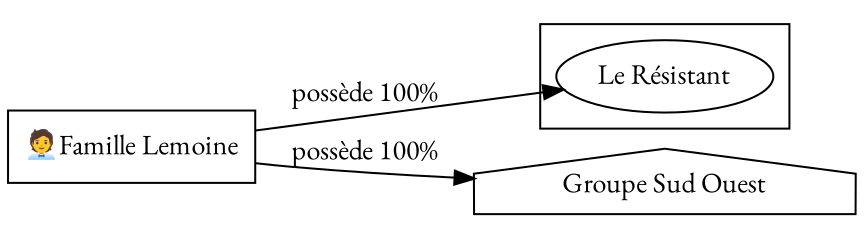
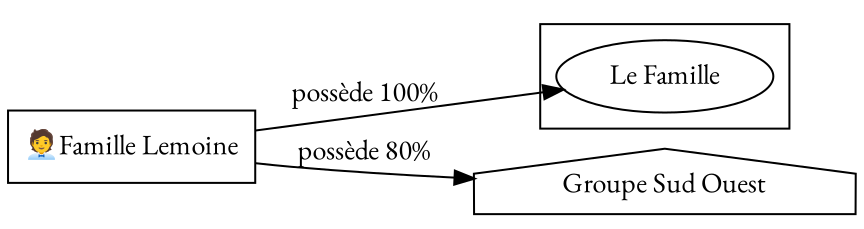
node "Le Résistant": label "Le Résistant" -> "Le Famille"
edge "🧑‍💼Famille Lemoine" -> "Groupe Sud Ouest": label "possède 100%" -> "possède 80%"
